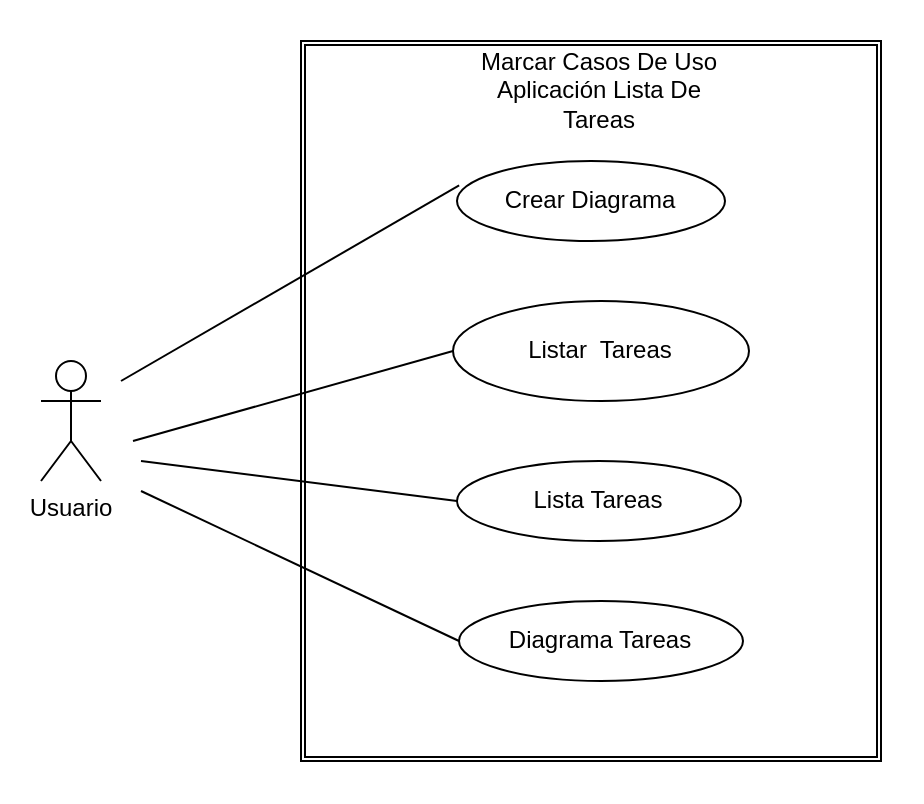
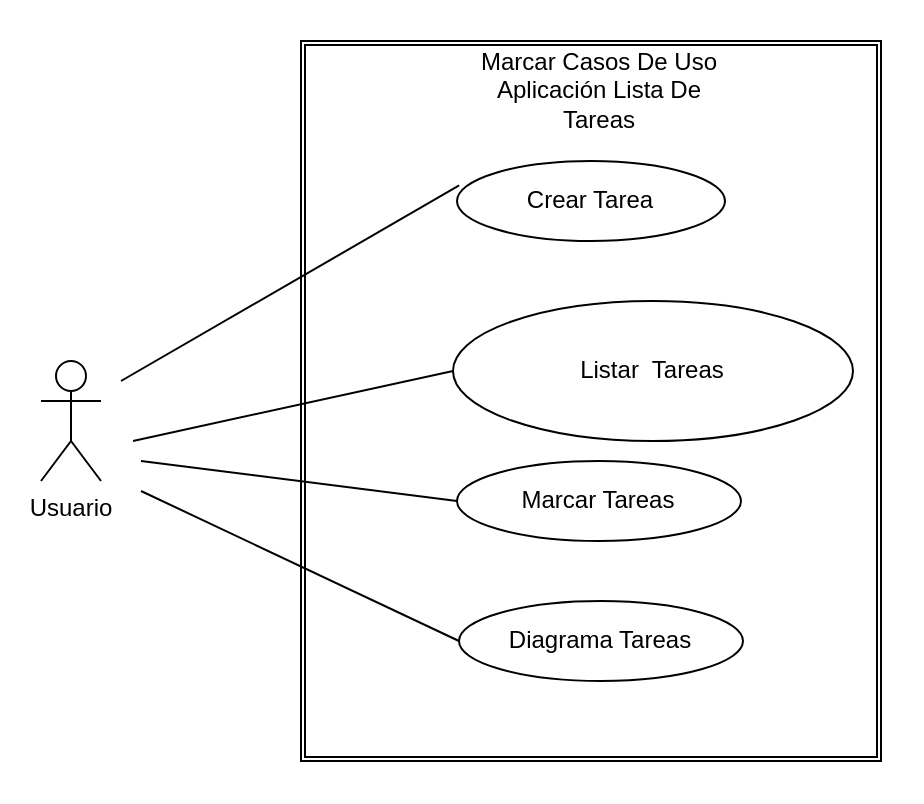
node "Crear Diagrama": label "Crear Diagrama" -> "Crear Tarea"
node "Listar Tareas": size 296x100 -> 400x140
node "Lista Tareas": label "Lista Tareas" -> "Marcar Tareas"
